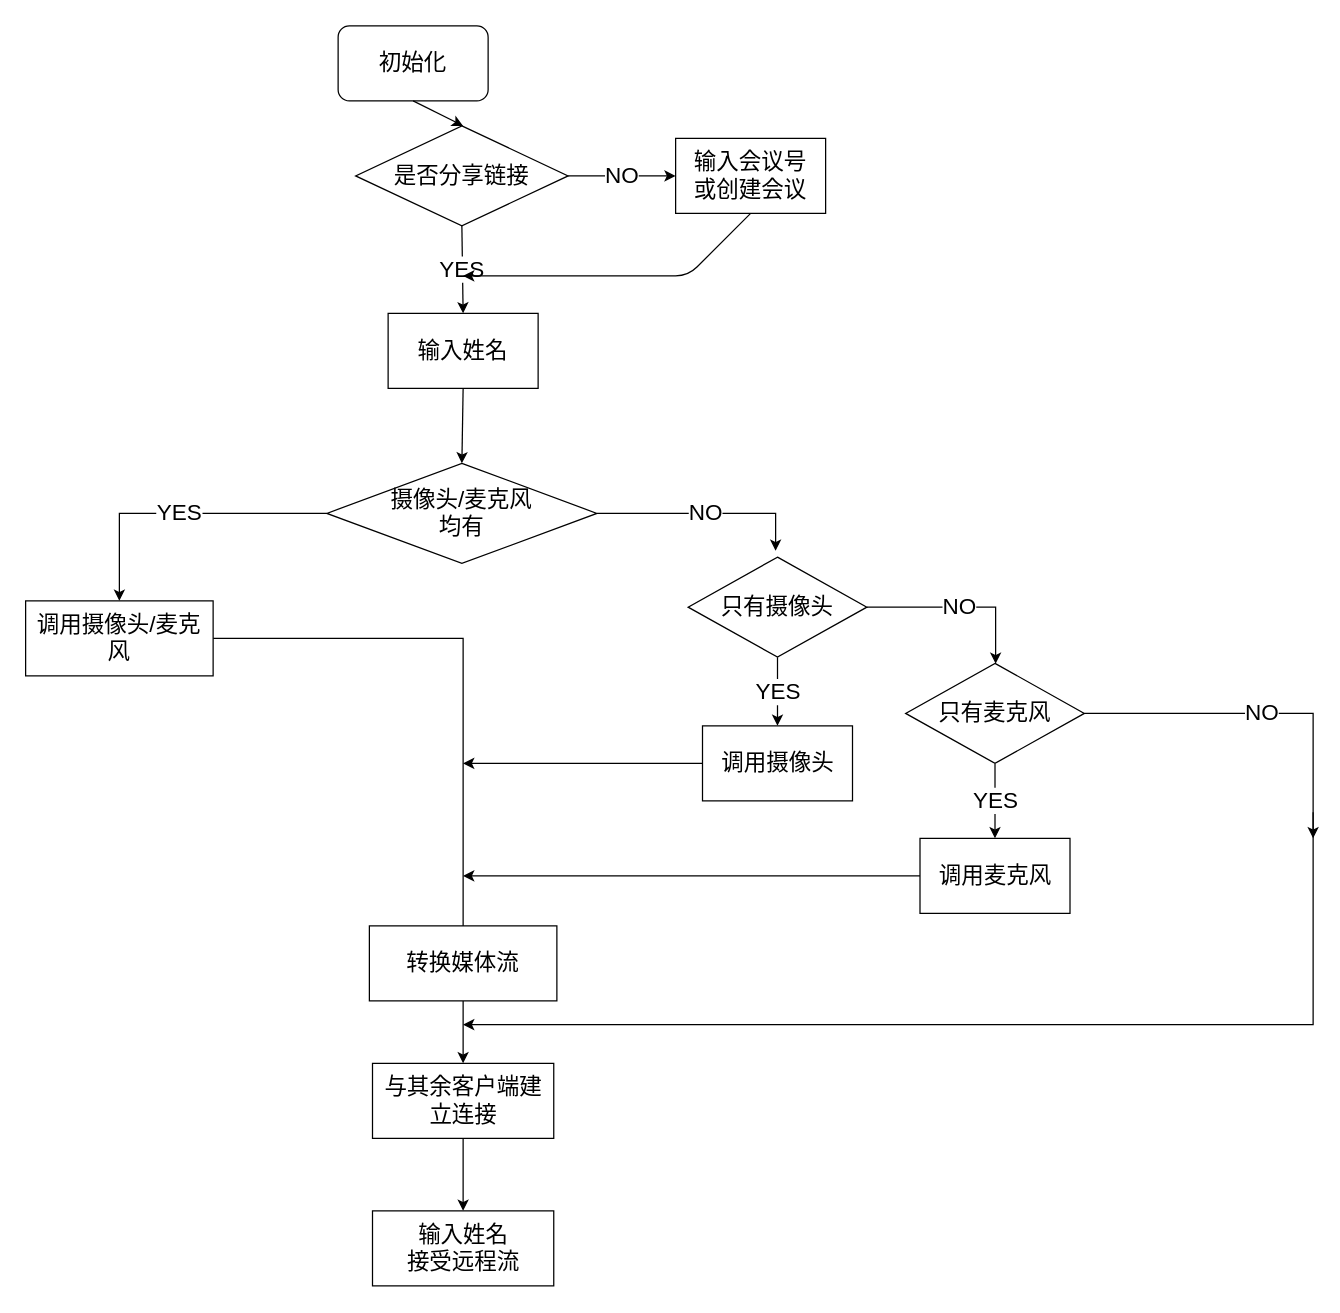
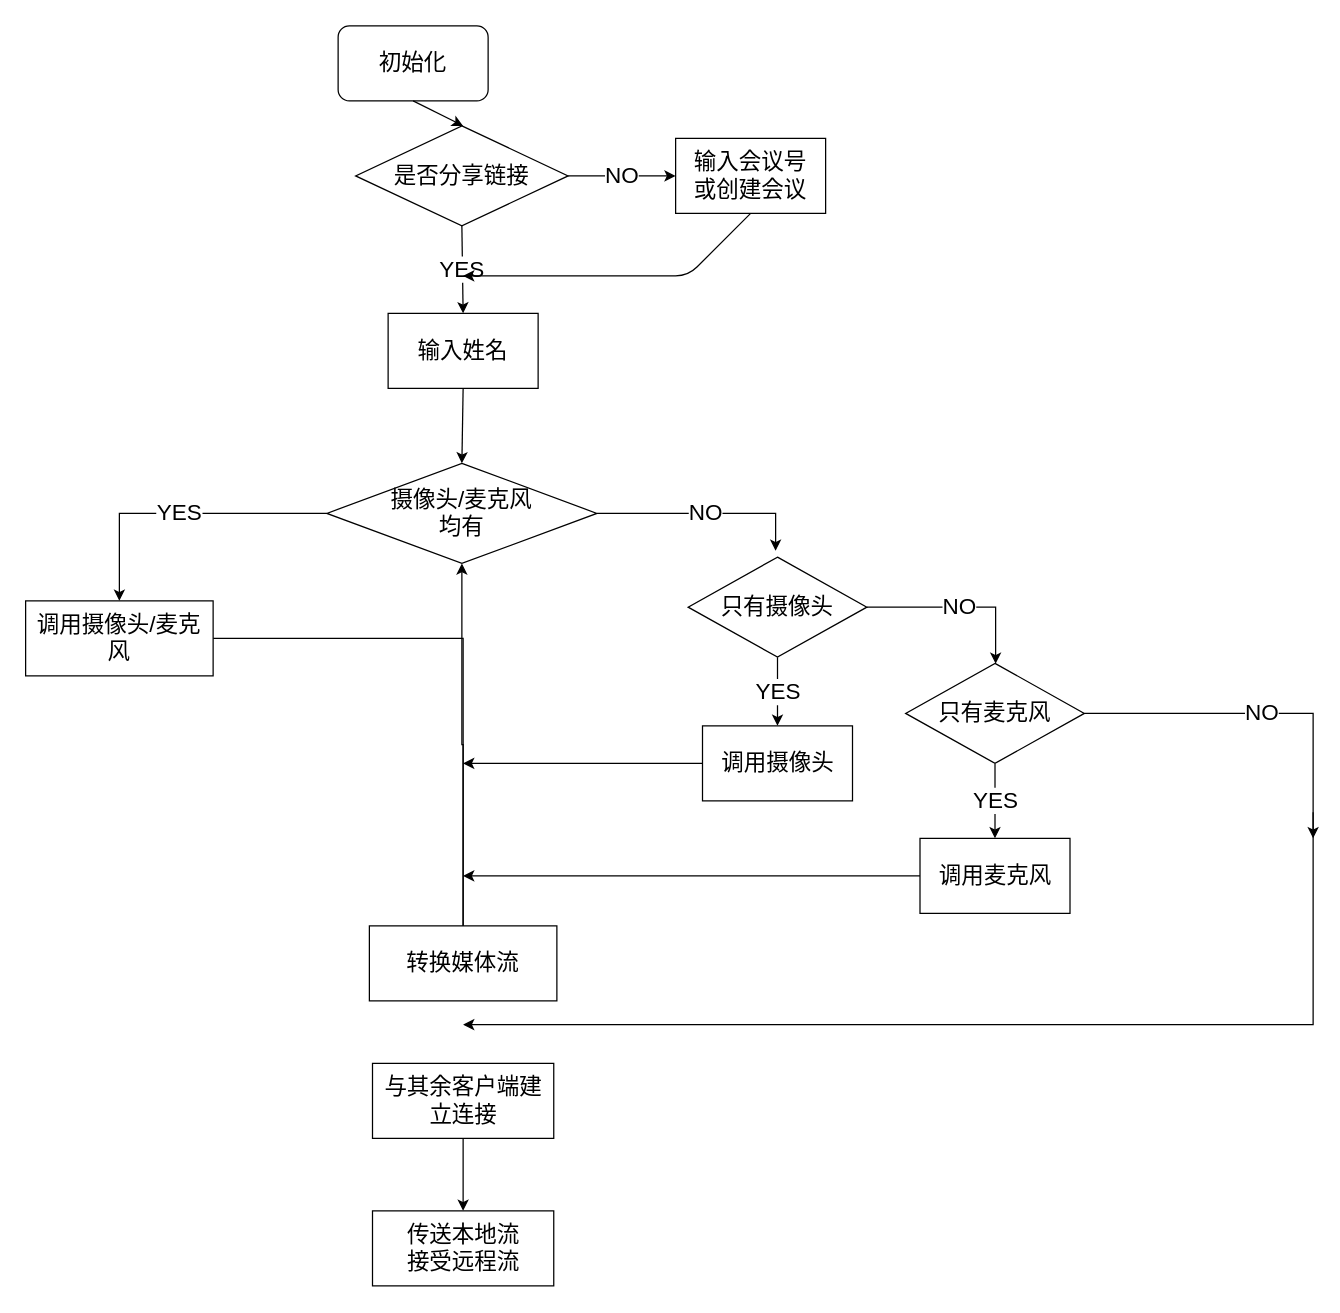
edge "转换媒体流" -> "与其余客户端建立连接": now "转换媒体流" -> "摄像头/麦克风 均有"
node "输入姓名 接受远程流": label "输入姓名 接受远程流" -> "传送本地流 接受远程流"
